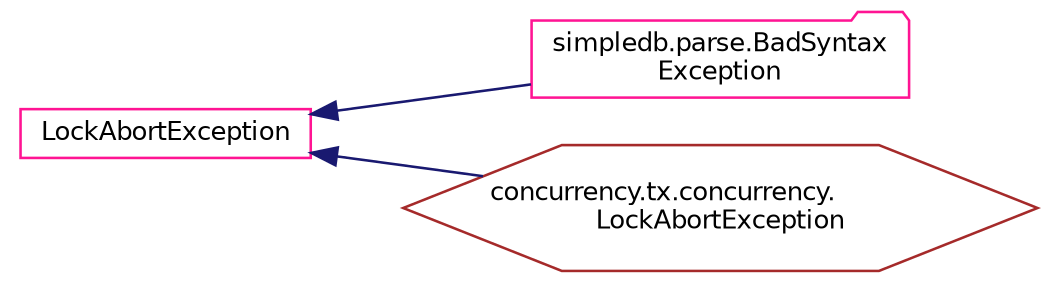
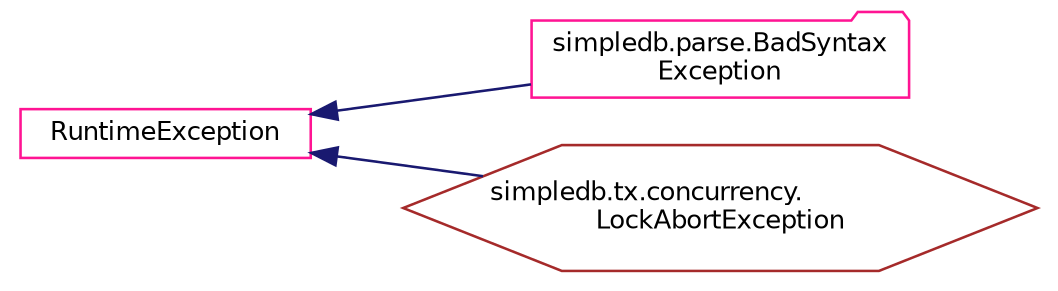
node "LockAbortException": label "LockAbortException" -> "RuntimeException"
node "concurrency.tx.concurrency. LockAbortException": label "concurrency.tx.concurrency. LockAbortException" -> "simpledb.tx.concurrency. LockAbortException"
